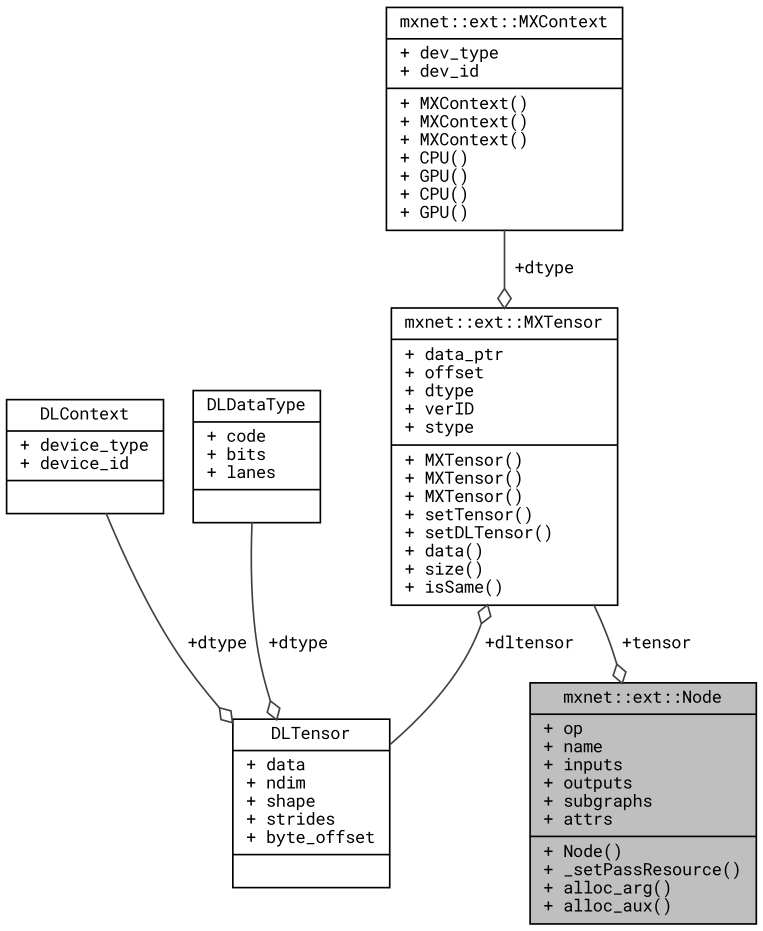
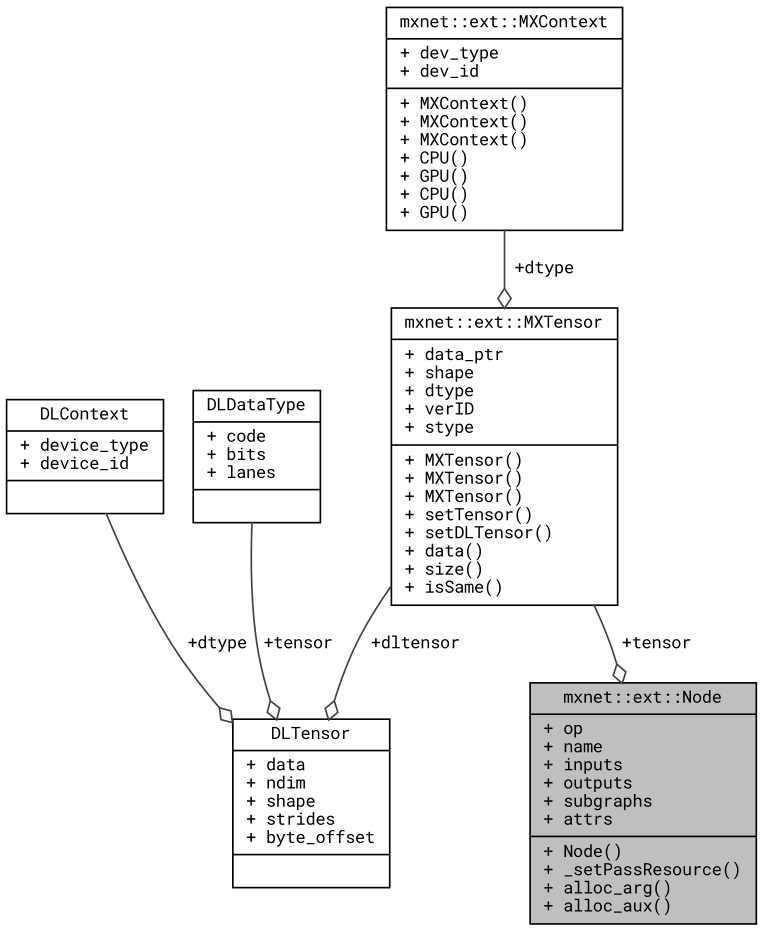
node "mxnet::ext::MXTensor": text "+ offset" -> "+ shape"
edge "DLDataType" -> "DLTensor": label " +dtype" -> " +tensor"
edge "DLTensor" -> "mxnet::ext::MXTensor": reversed
